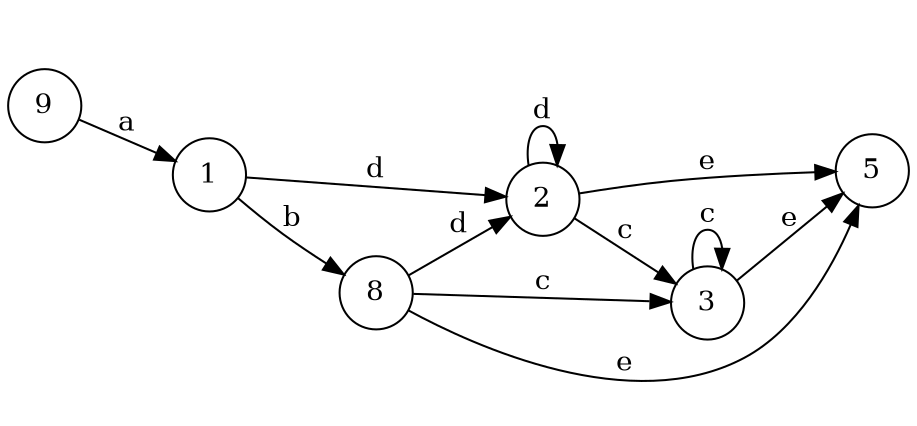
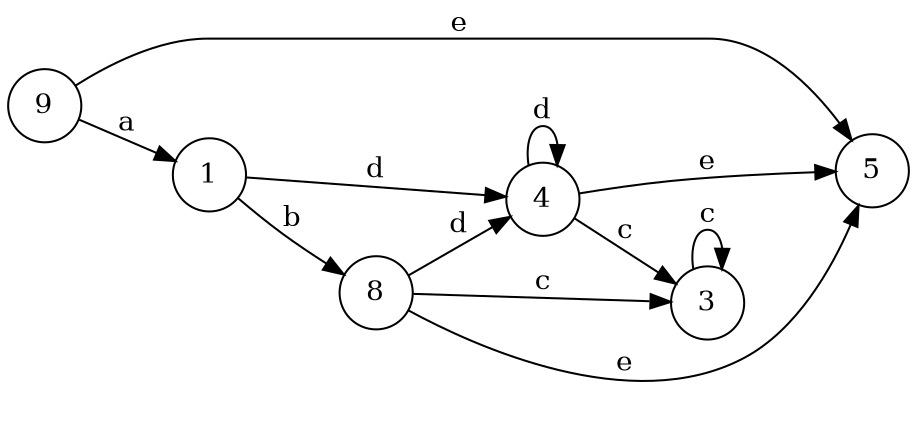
node "2": label "2" -> "4"
edge "3" -> "5": now "9" -> "5"
